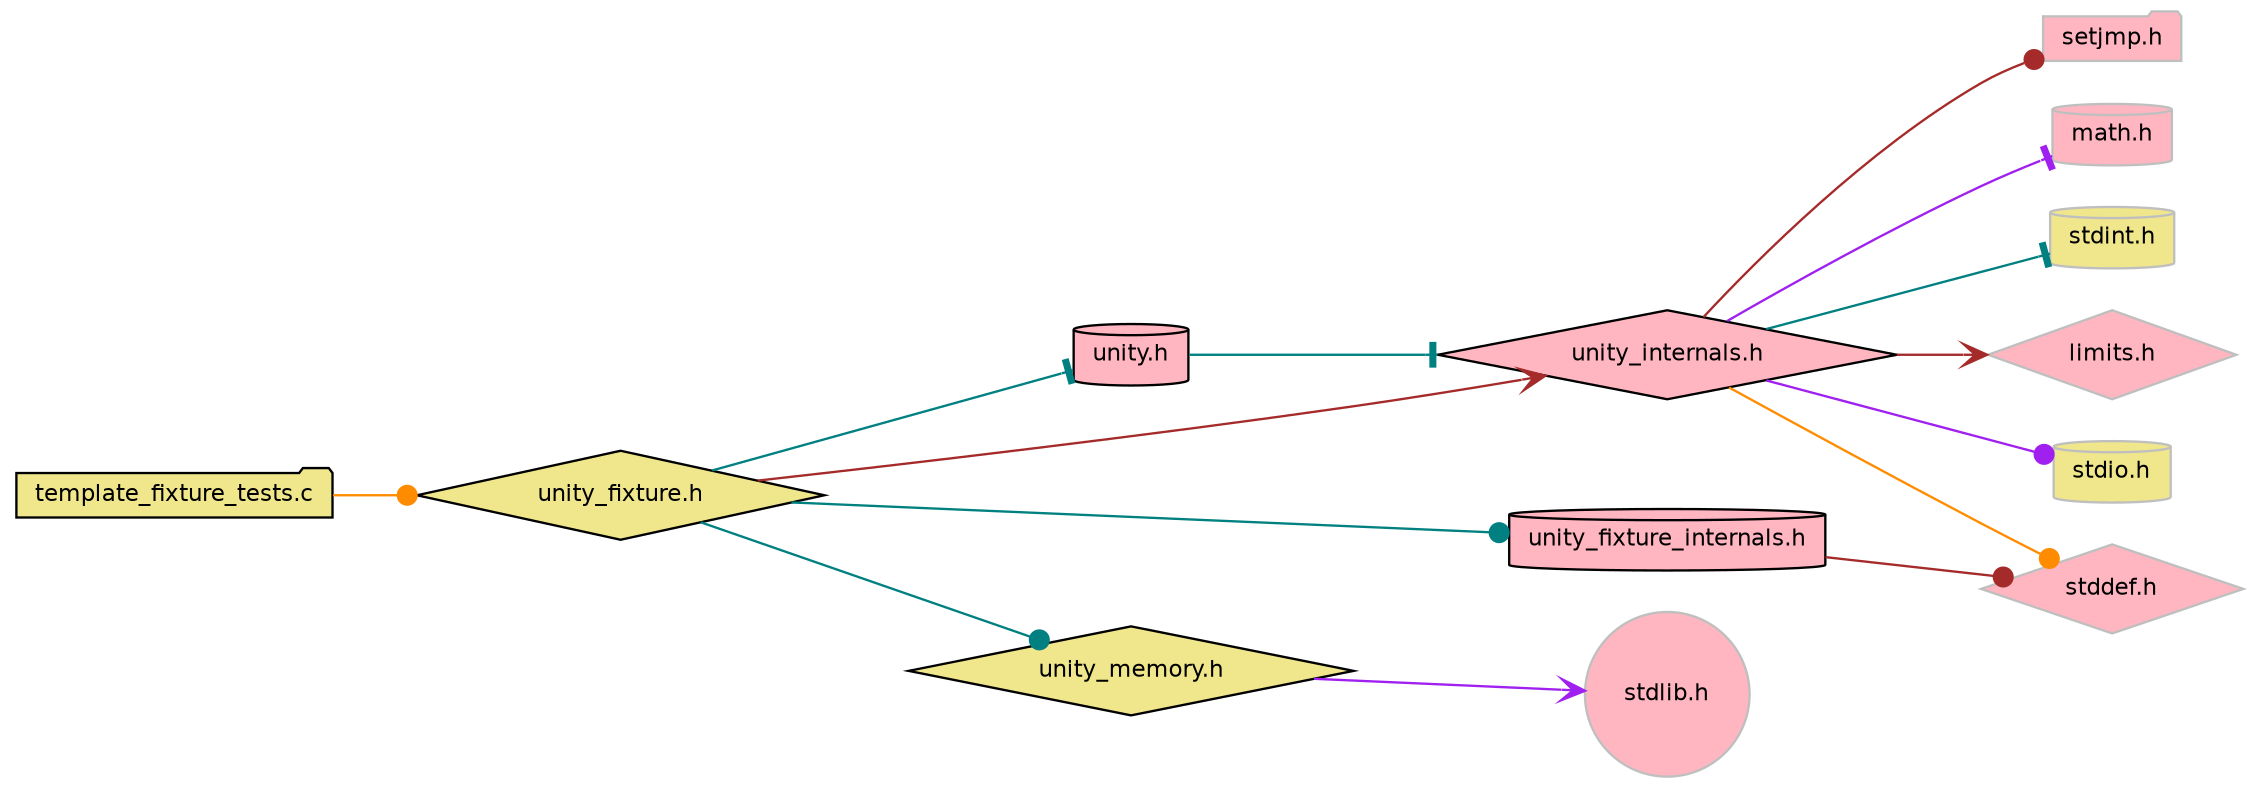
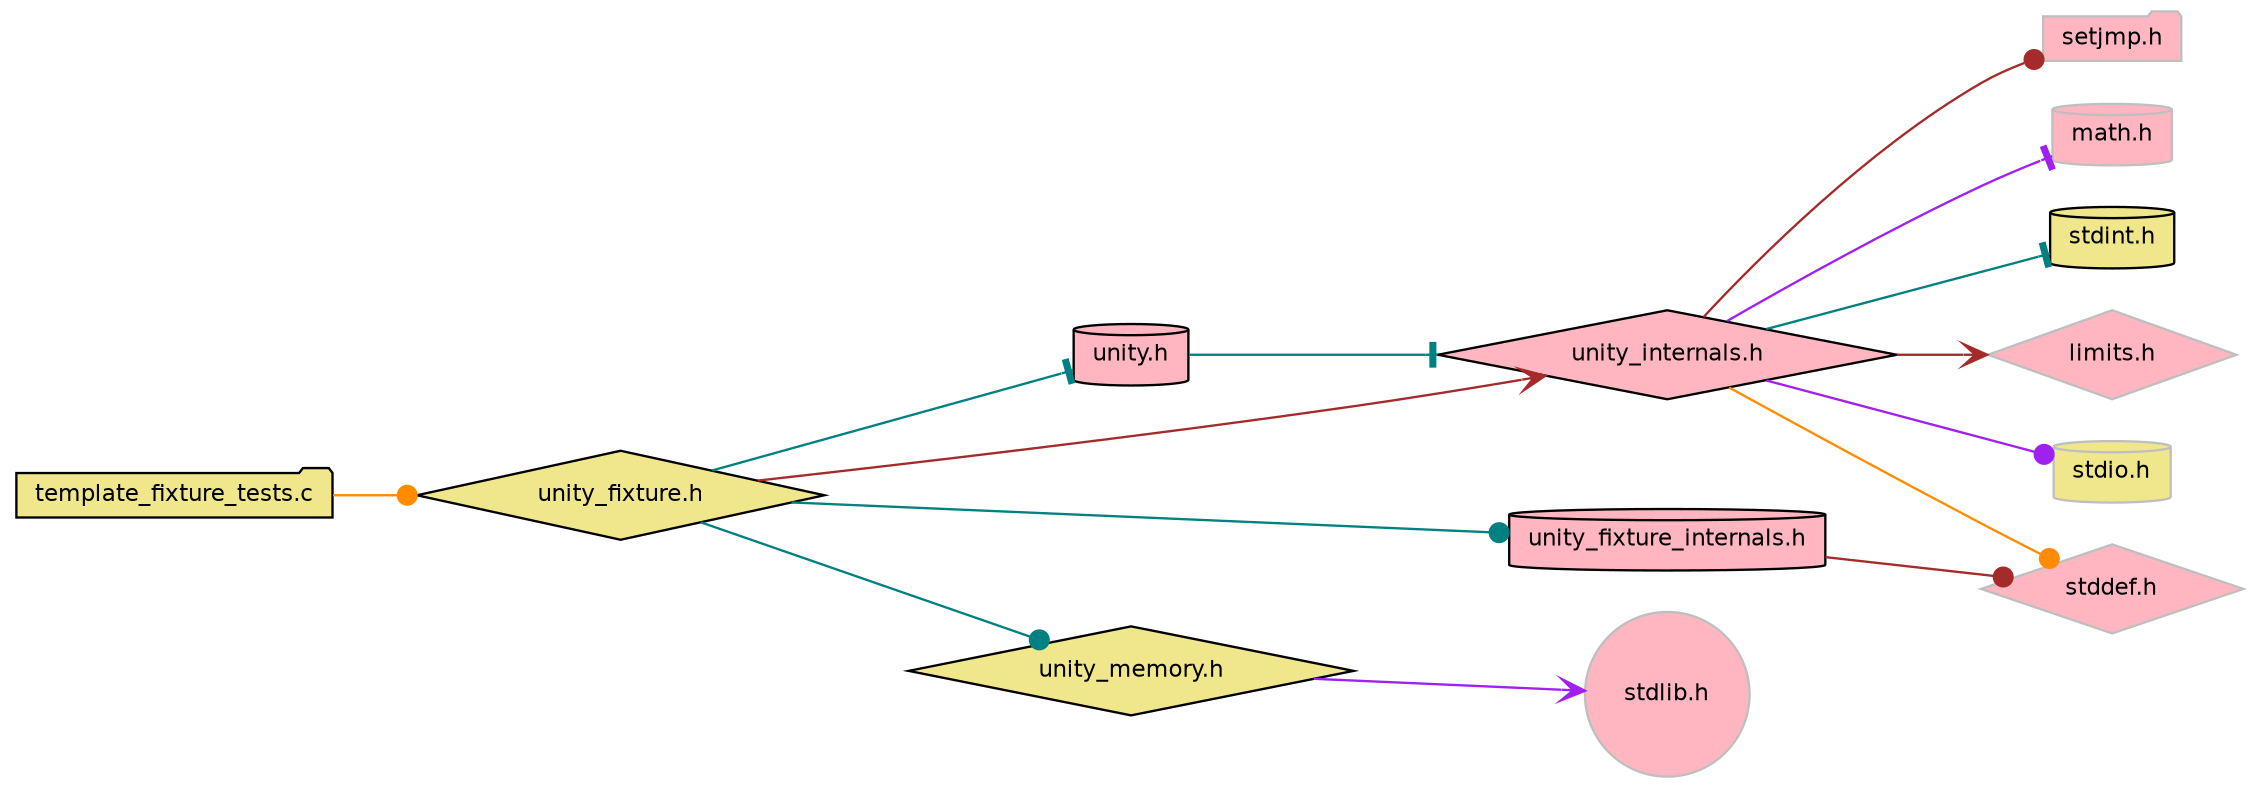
node "stdint.h": color grey75 -> black
